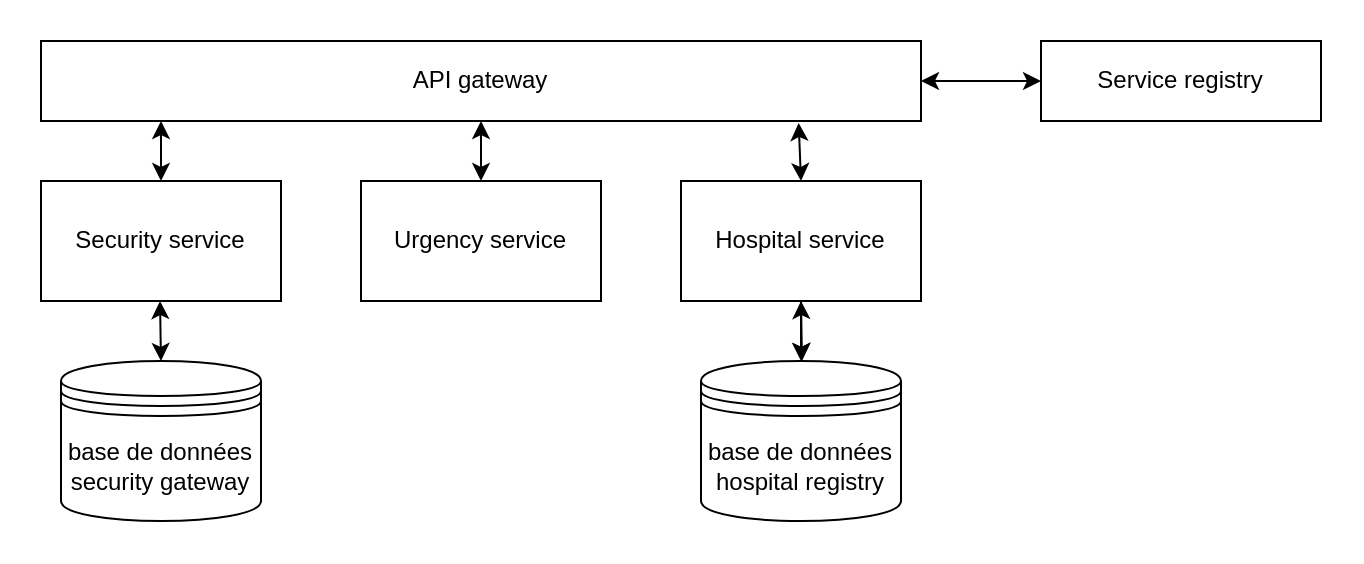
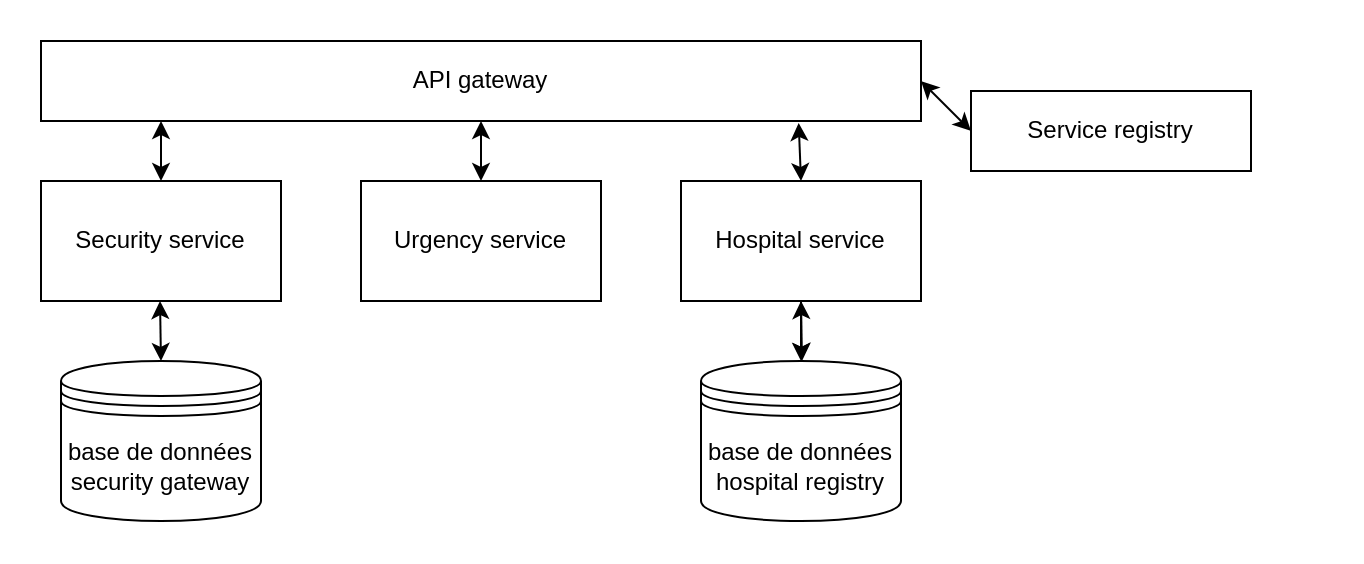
node "Service registry": moved (1181, 81) -> (1111, 131)
